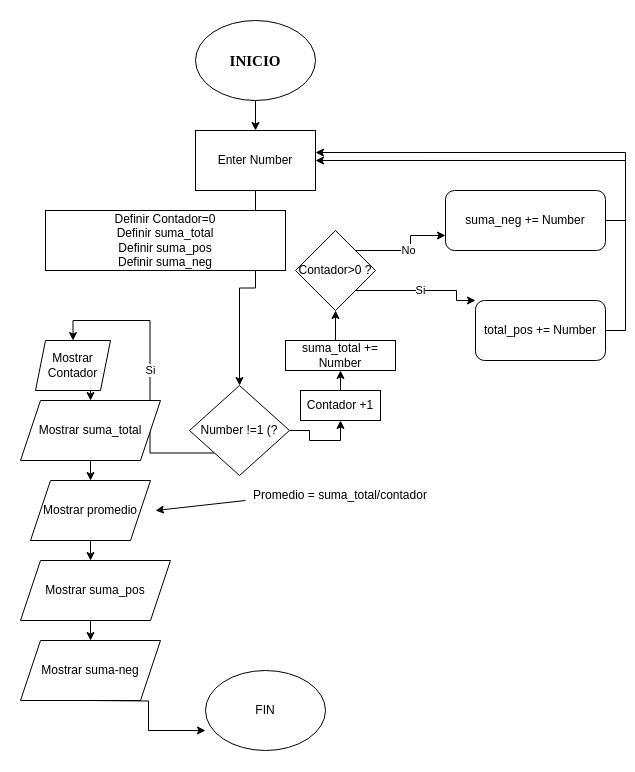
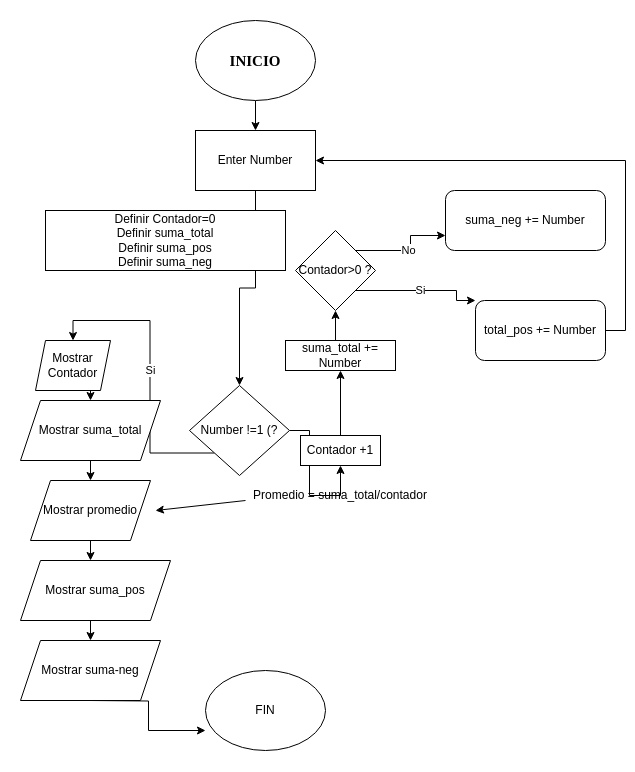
edge "suma_neg += Number" -> "Enter Number": removed
node "Contador +1": moved (341, 406) -> (341, 451)
